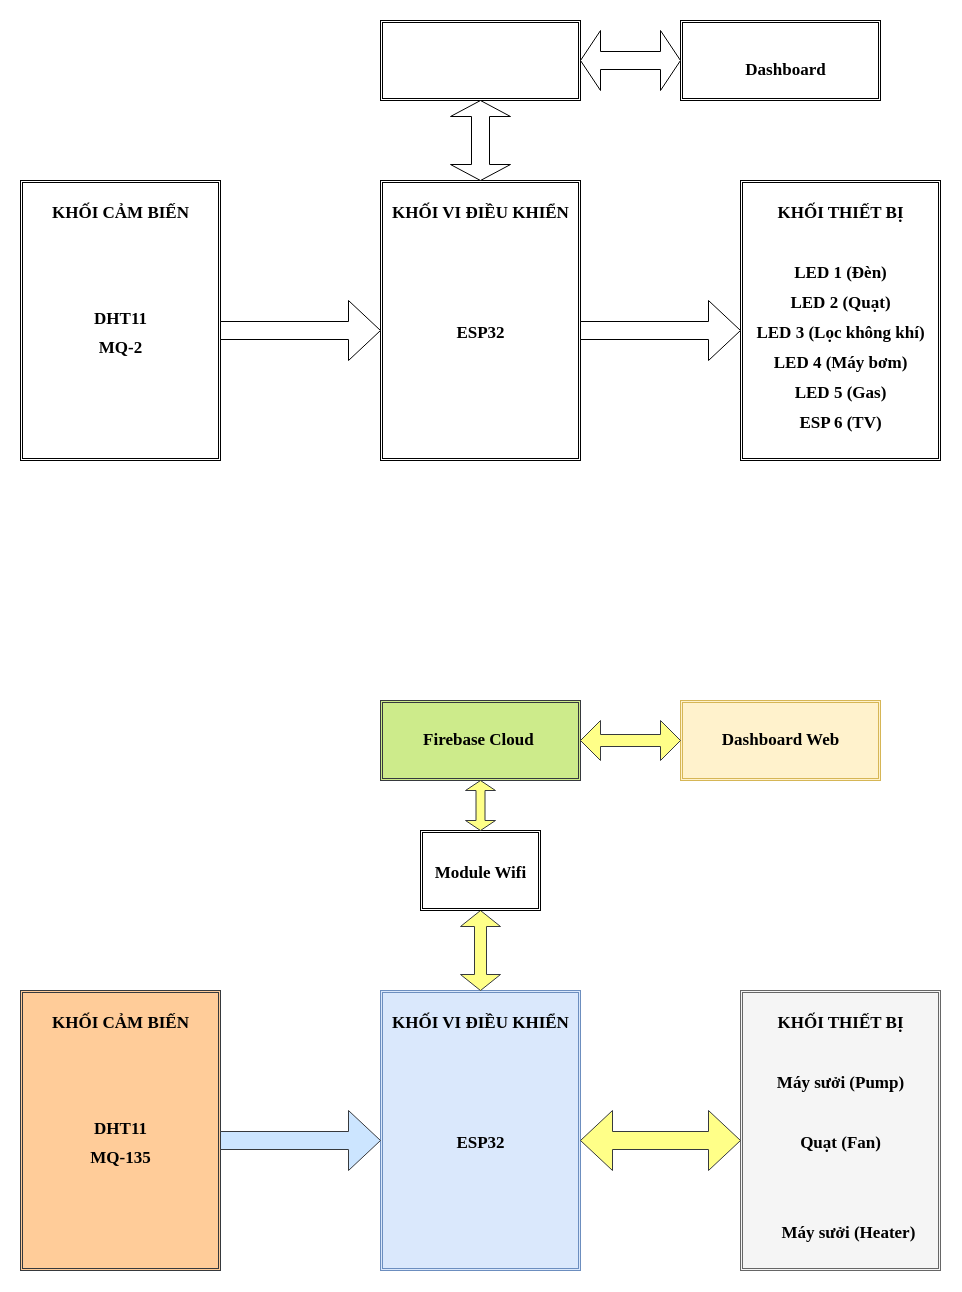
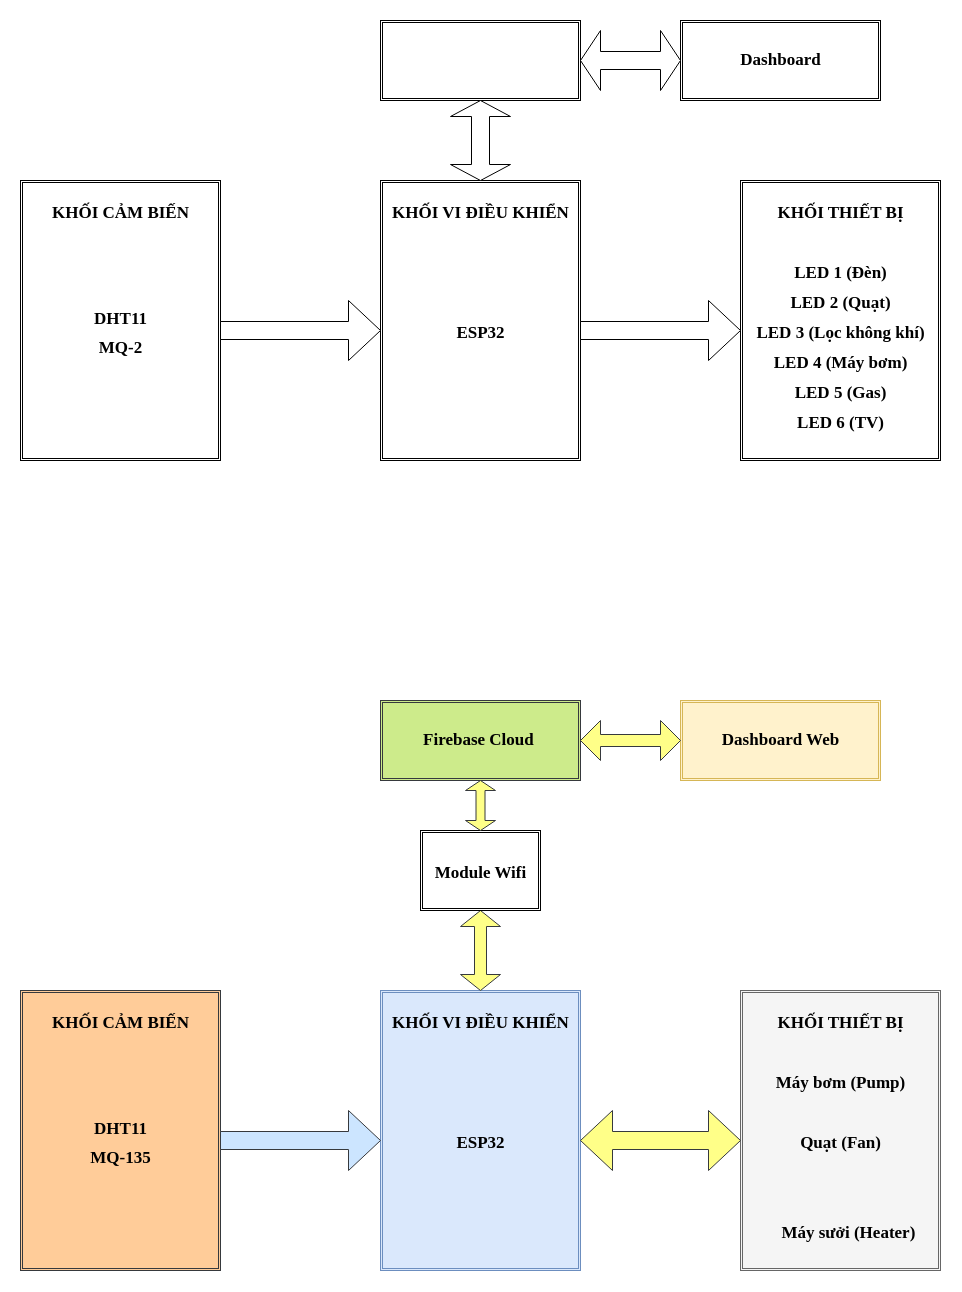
node "Dashboard": moved (786, 71) -> (781, 61)
node "ESP 6 (TV)": label "ESP 6 (TV)" -> "LED 6 (TV)"
node "Máy sưởi (Pump)": label "Máy sưởi (Pump)" -> "Máy bơm (Pump)"
